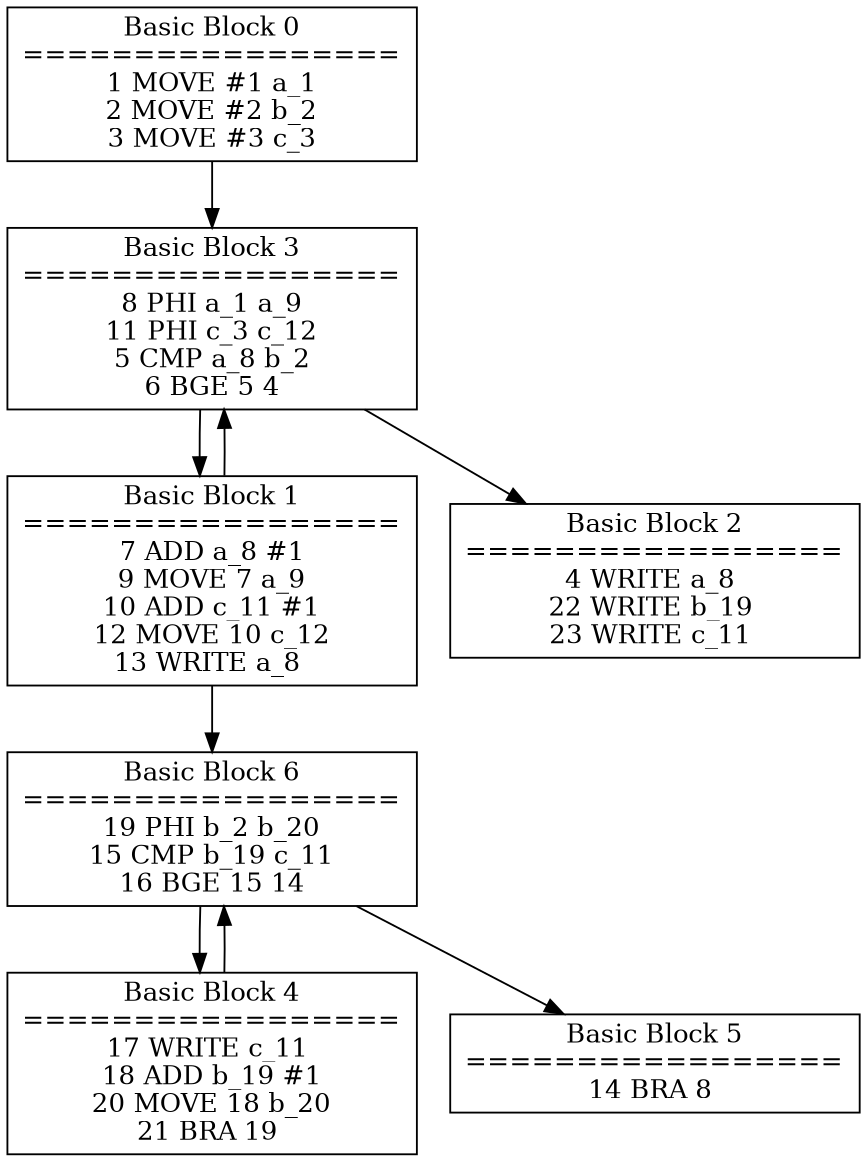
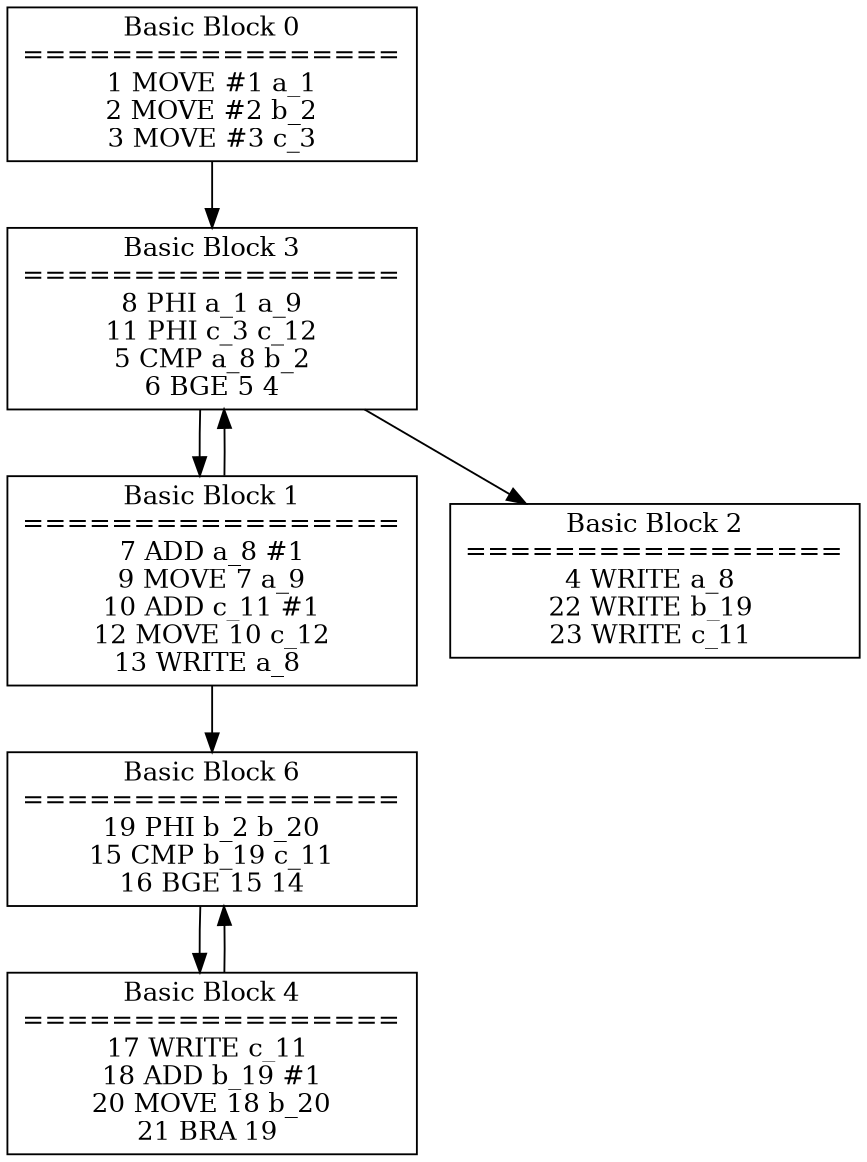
node "Basic Block 5 ================= 14 BRA 8": removed
